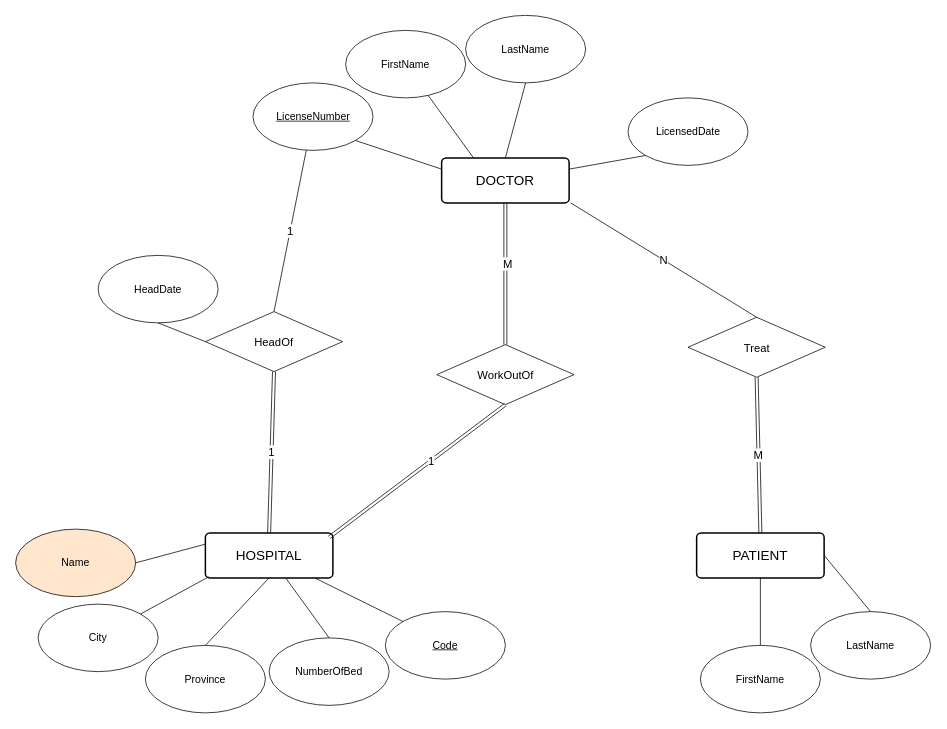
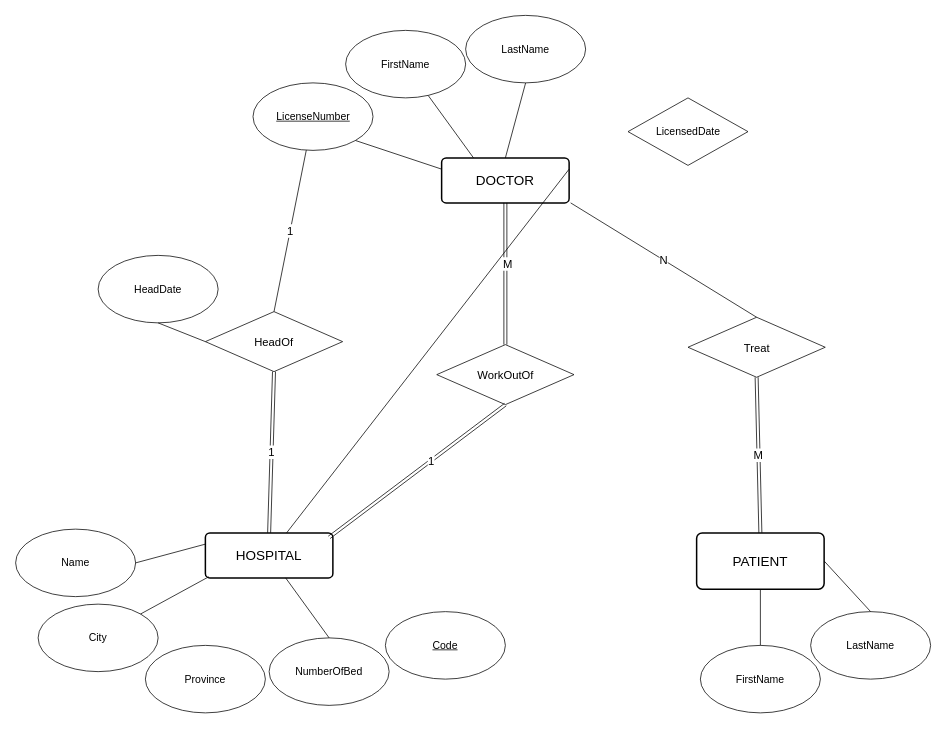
node "LicensedDate": shape ellipse -> diamond
edge "LicensedDate" -- "DOCTOR": now "HOSPITAL" -- "DOCTOR"
node "PATIENT": size 128x45 -> 128x56
node "Name": fillcolor #ffe6cc -> #ffffff
edge "HOSPITAL" -- "Code": removed
edge "HOSPITAL" -- "Province": removed
